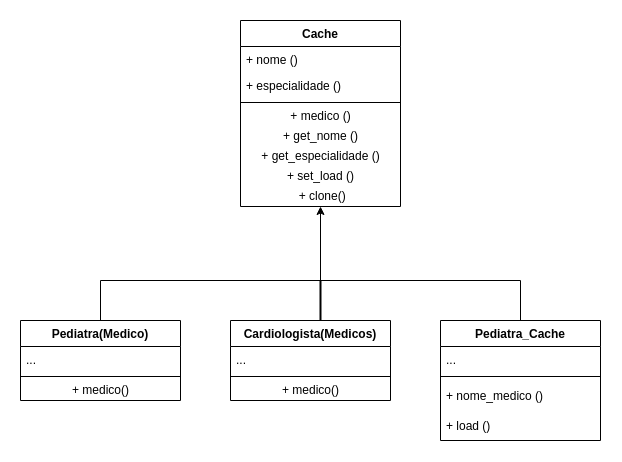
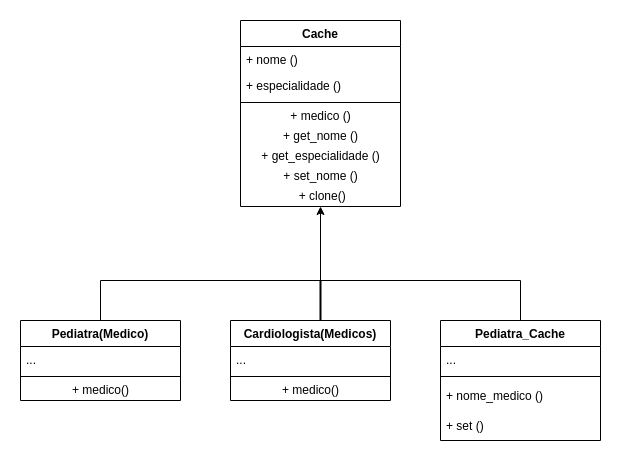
node "+ set_load ()": label "+ set_load ()" -> "+ set_nome ()"
node "+ load ()": label "+ load ()" -> "+ set ()"
